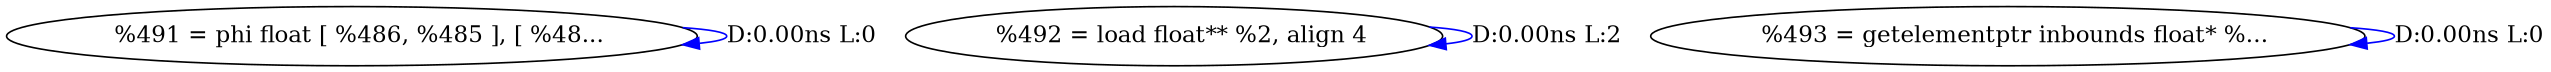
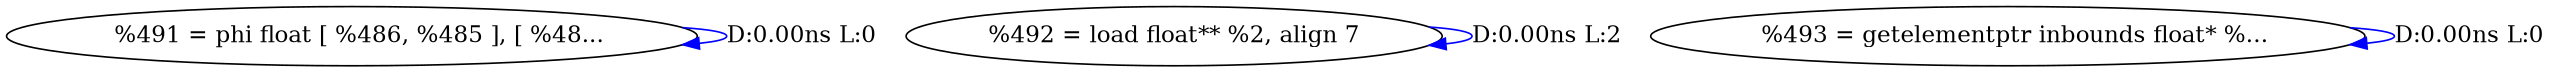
node "%492 = load float** %2, align 4": label "%492 = load float** %2, align 4" -> "%492 = load float** %2, align 7"
